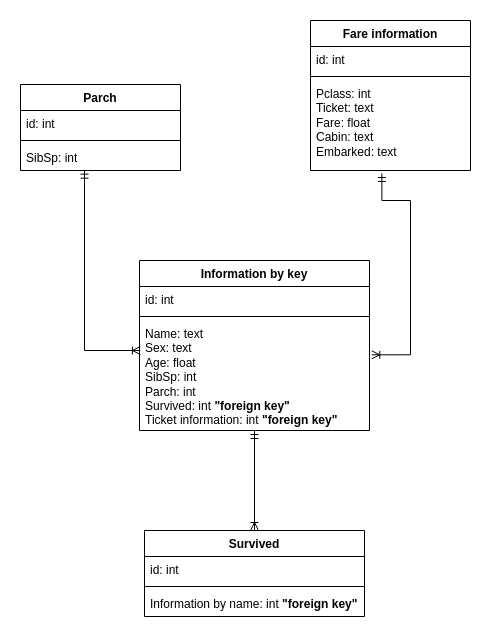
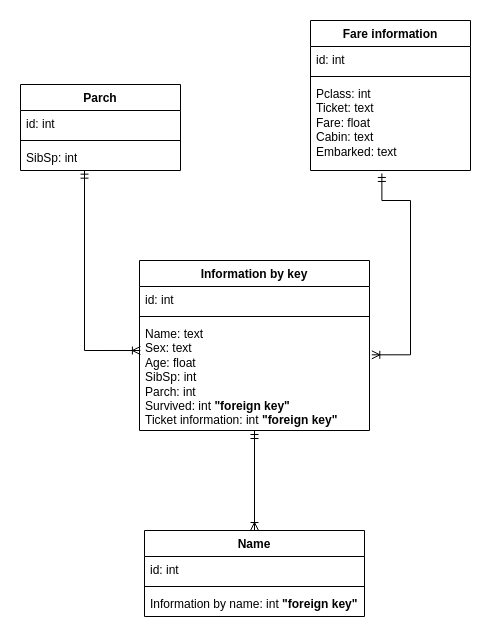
node "Survived": label "Survived" -> "Name"
